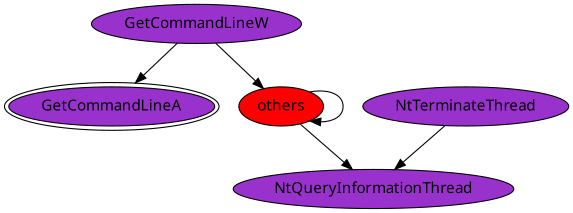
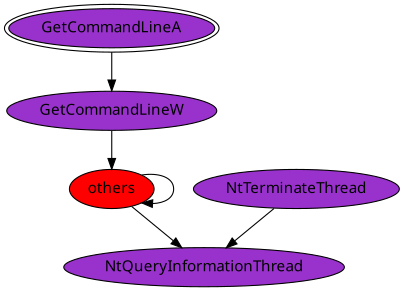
edge "GetCommandLineW" -> "GetCommandLineA": reversed
